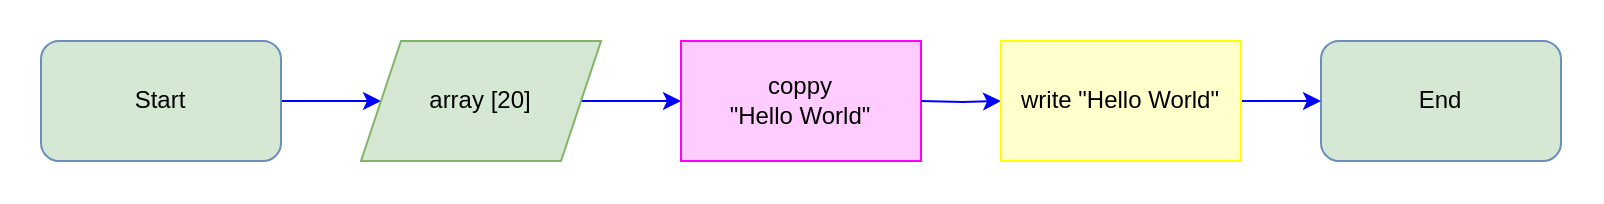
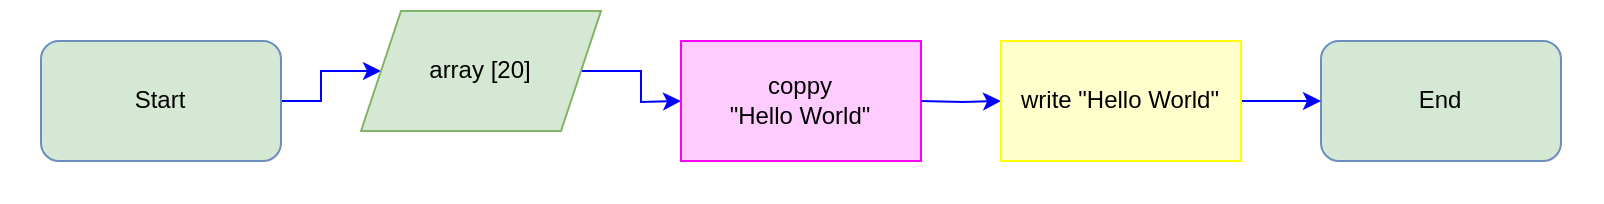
node "array [20]": moved (481, 101) -> (481, 71)
